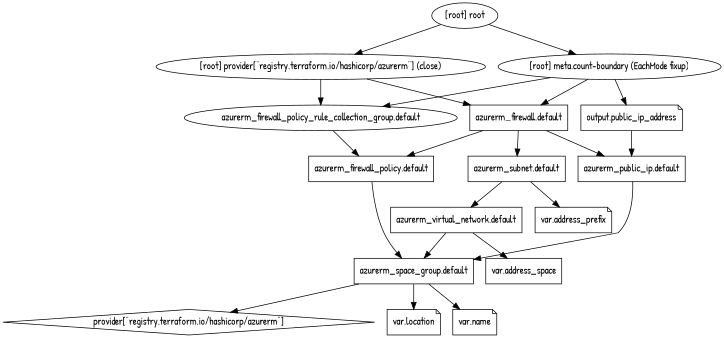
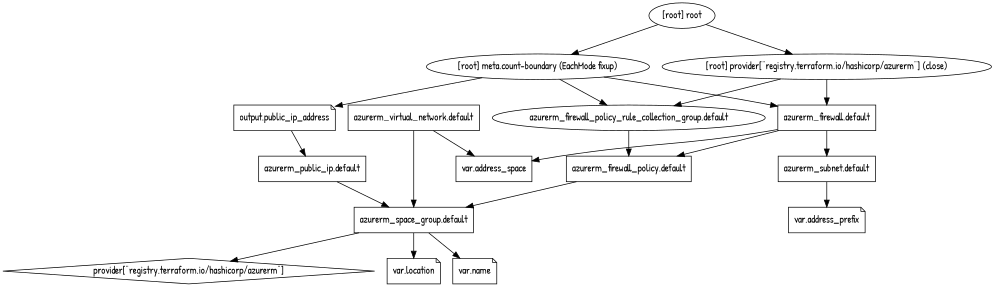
edge "azurerm_firewall.default" -> "azurerm_public_ip.default": now "azurerm_firewall.default" -> "var.address_space"
edge "azurerm_subnet.default" -> "azurerm_virtual_network.default": removed
